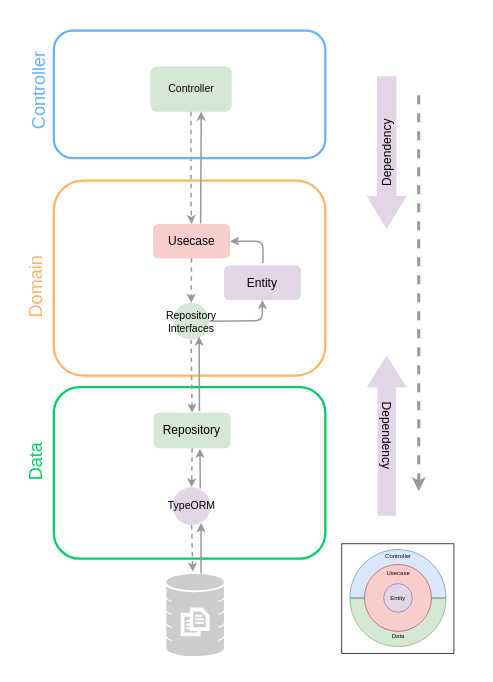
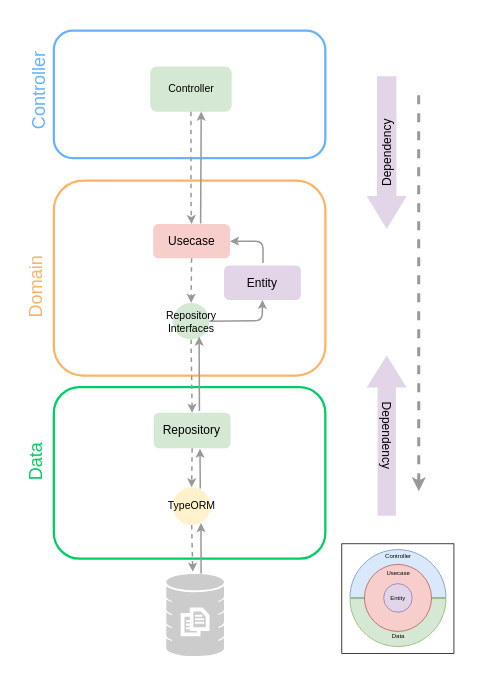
node "TypeORM": fillcolor #e1d5e7 -> #fff2cc
